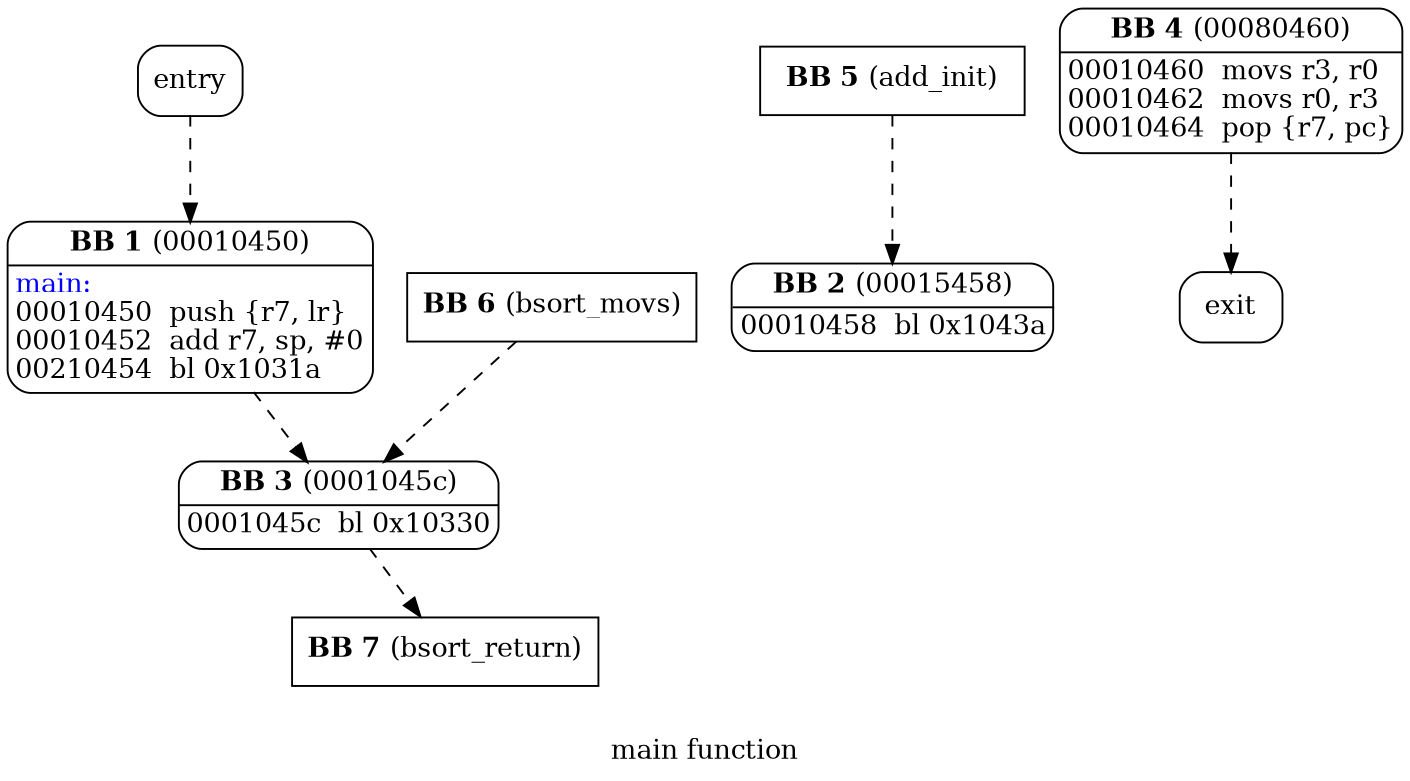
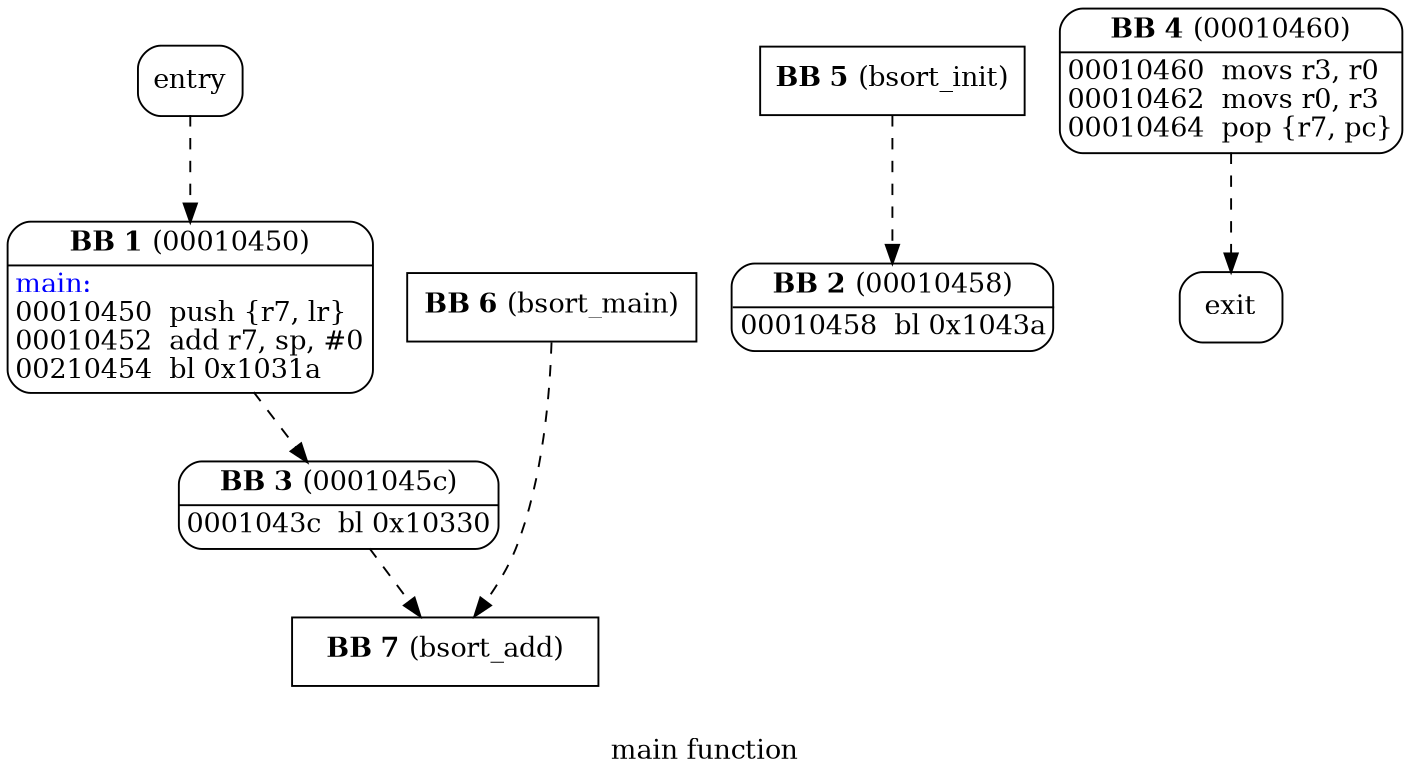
node "BB 4": text "(00080460)" -> "(00010460)"
node "BB 5": text "(add_init)" -> "(bsort_init)"
node "BB 2": text "(00015458)" -> "(00010458)"
node "BB 6": text "(bsort_movs)" -> "(bsort_main)"
edge "BB 6" -> "BB 3": now "BB 6" -> "BB 7"
node "BB 3": text "0001045c  bl 0x10330" -> "0001043c  bl 0x10330"
node "BB 7": text "(bsort_return)" -> "(bsort_add)"
